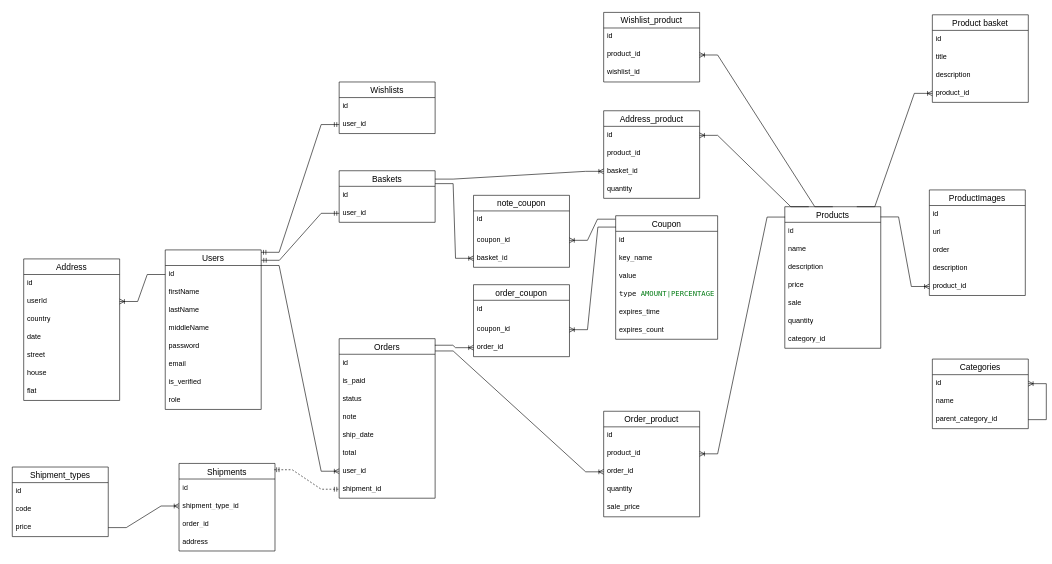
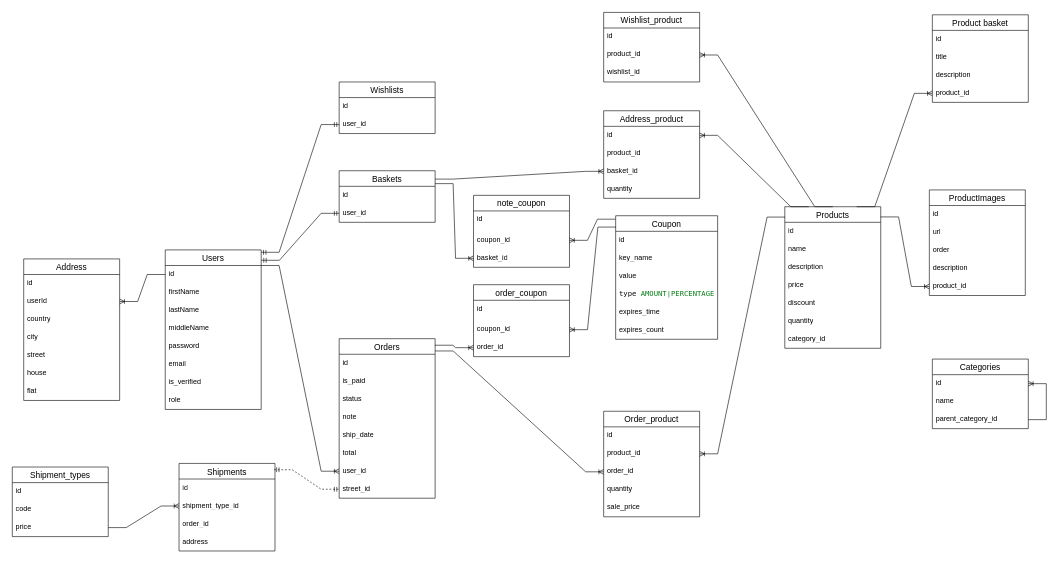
node "sale": label "sale" -> "discount"
node "date": label "date" -> "city"
node "shipment_id": label "shipment_id" -> "street_id"
